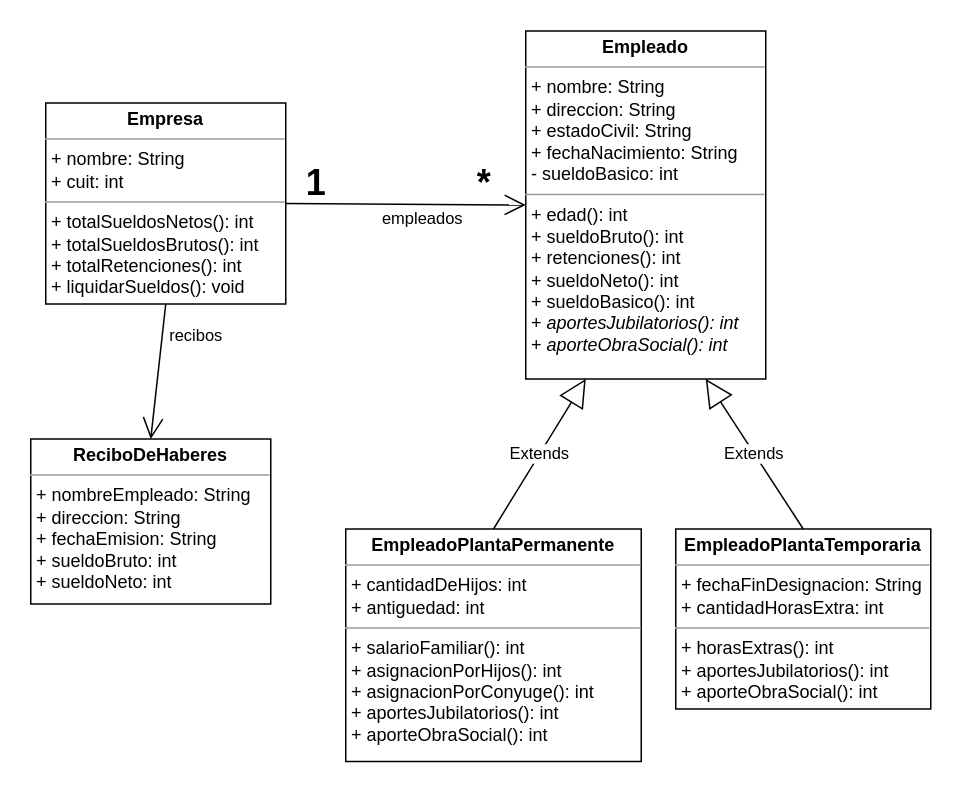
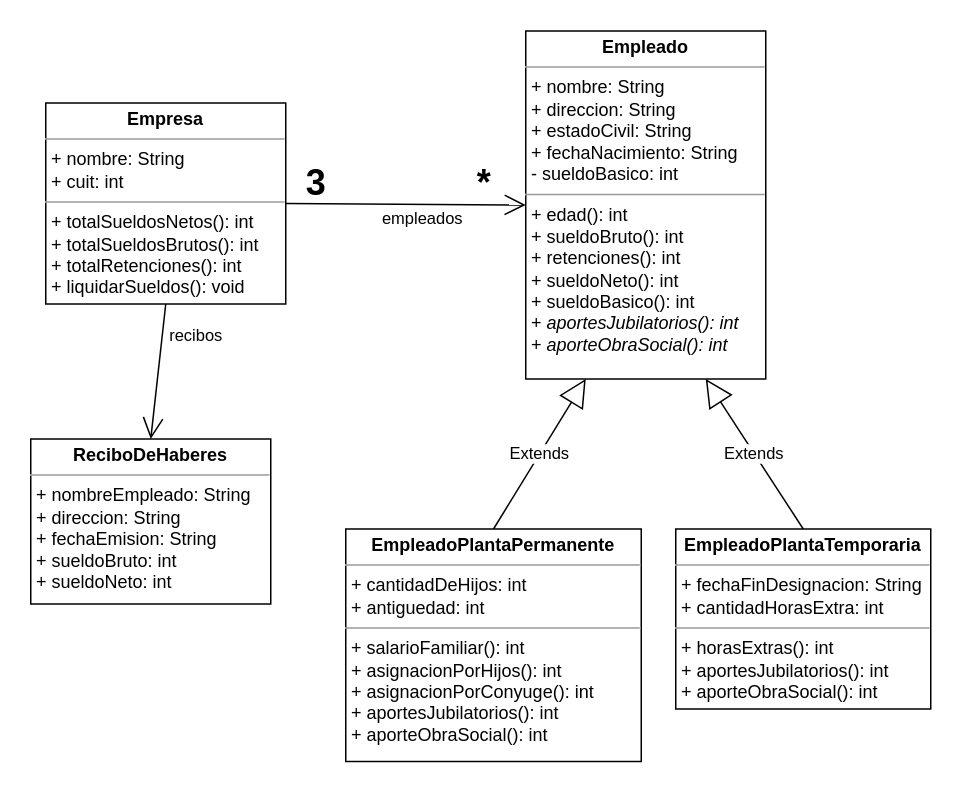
node "1": label "1" -> "3"
